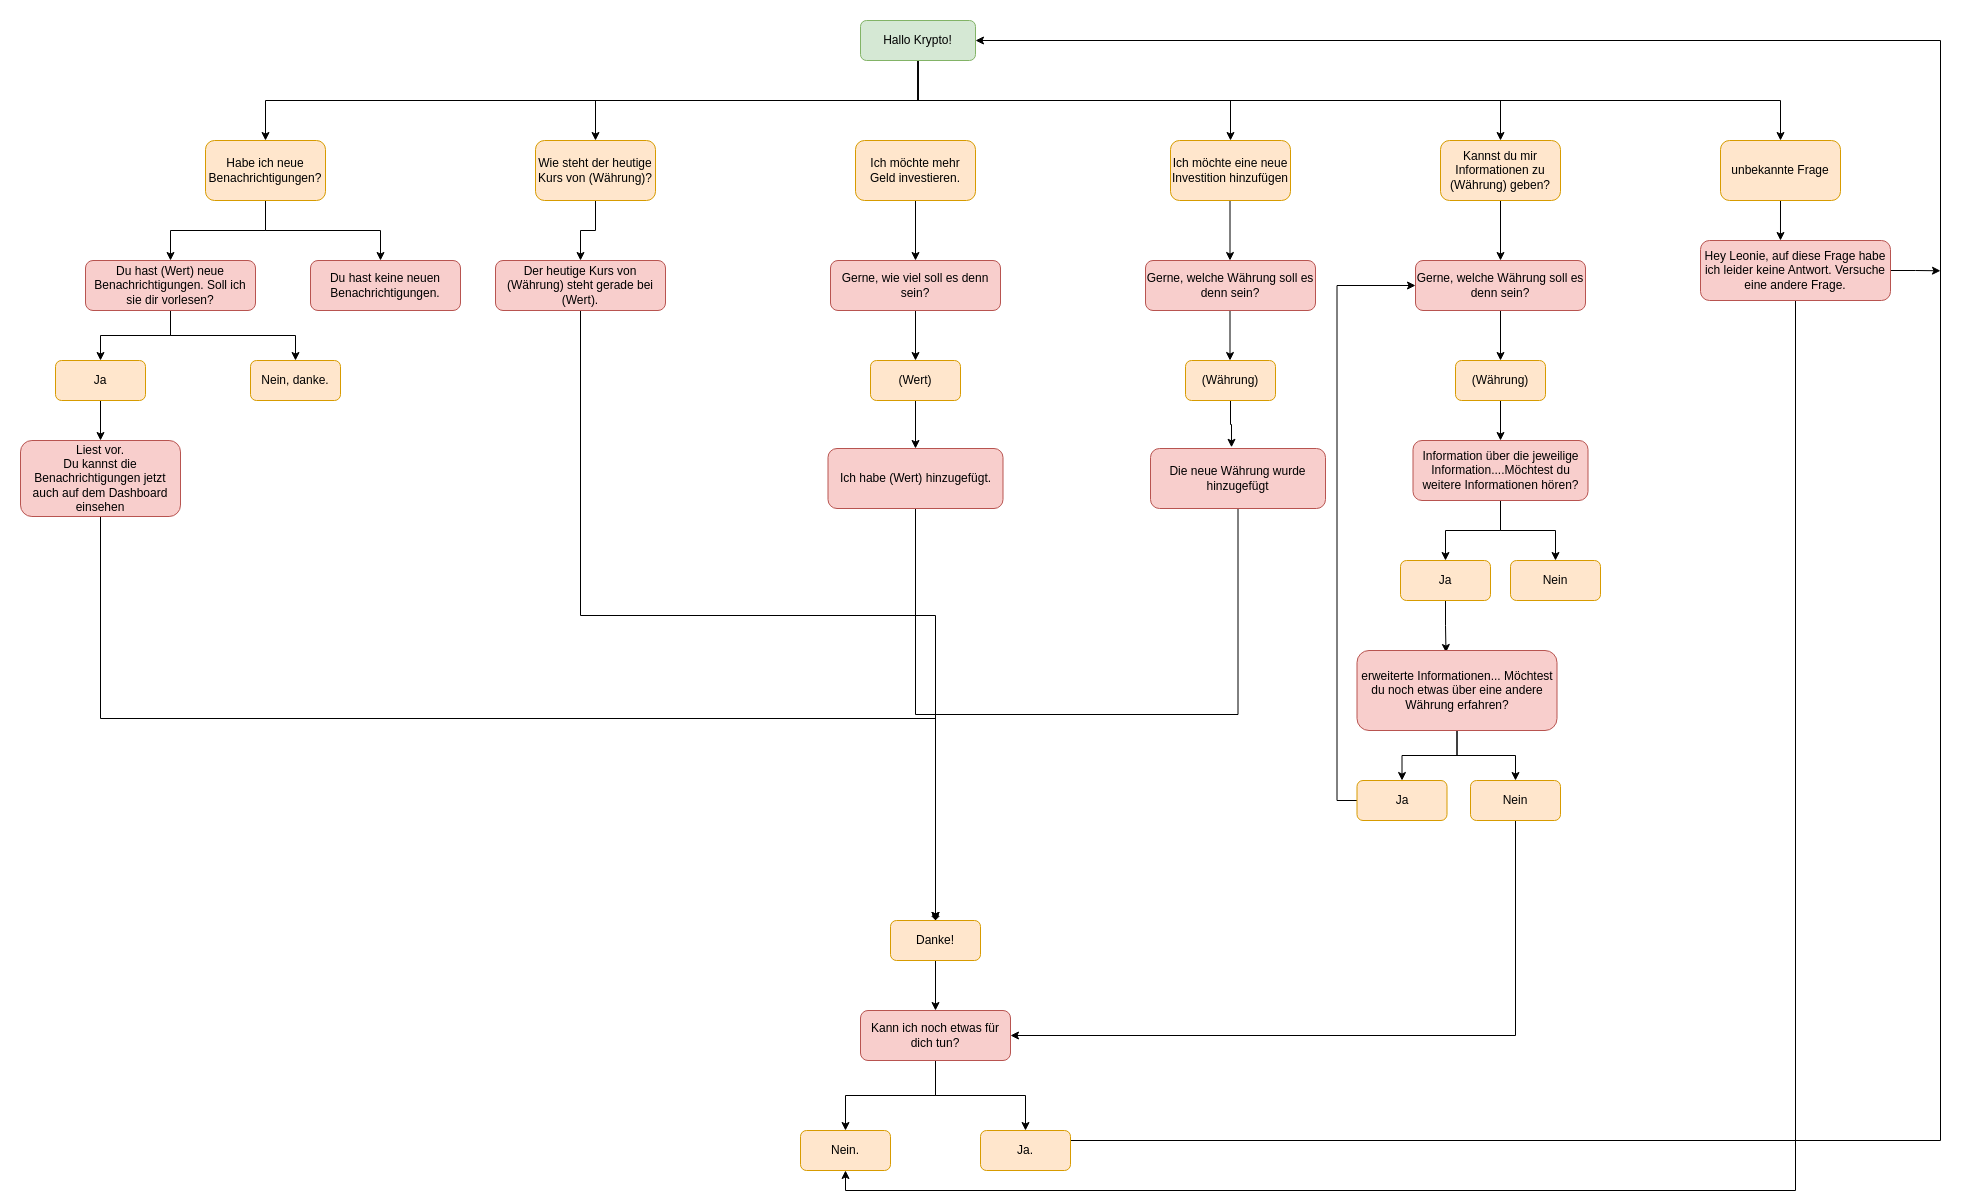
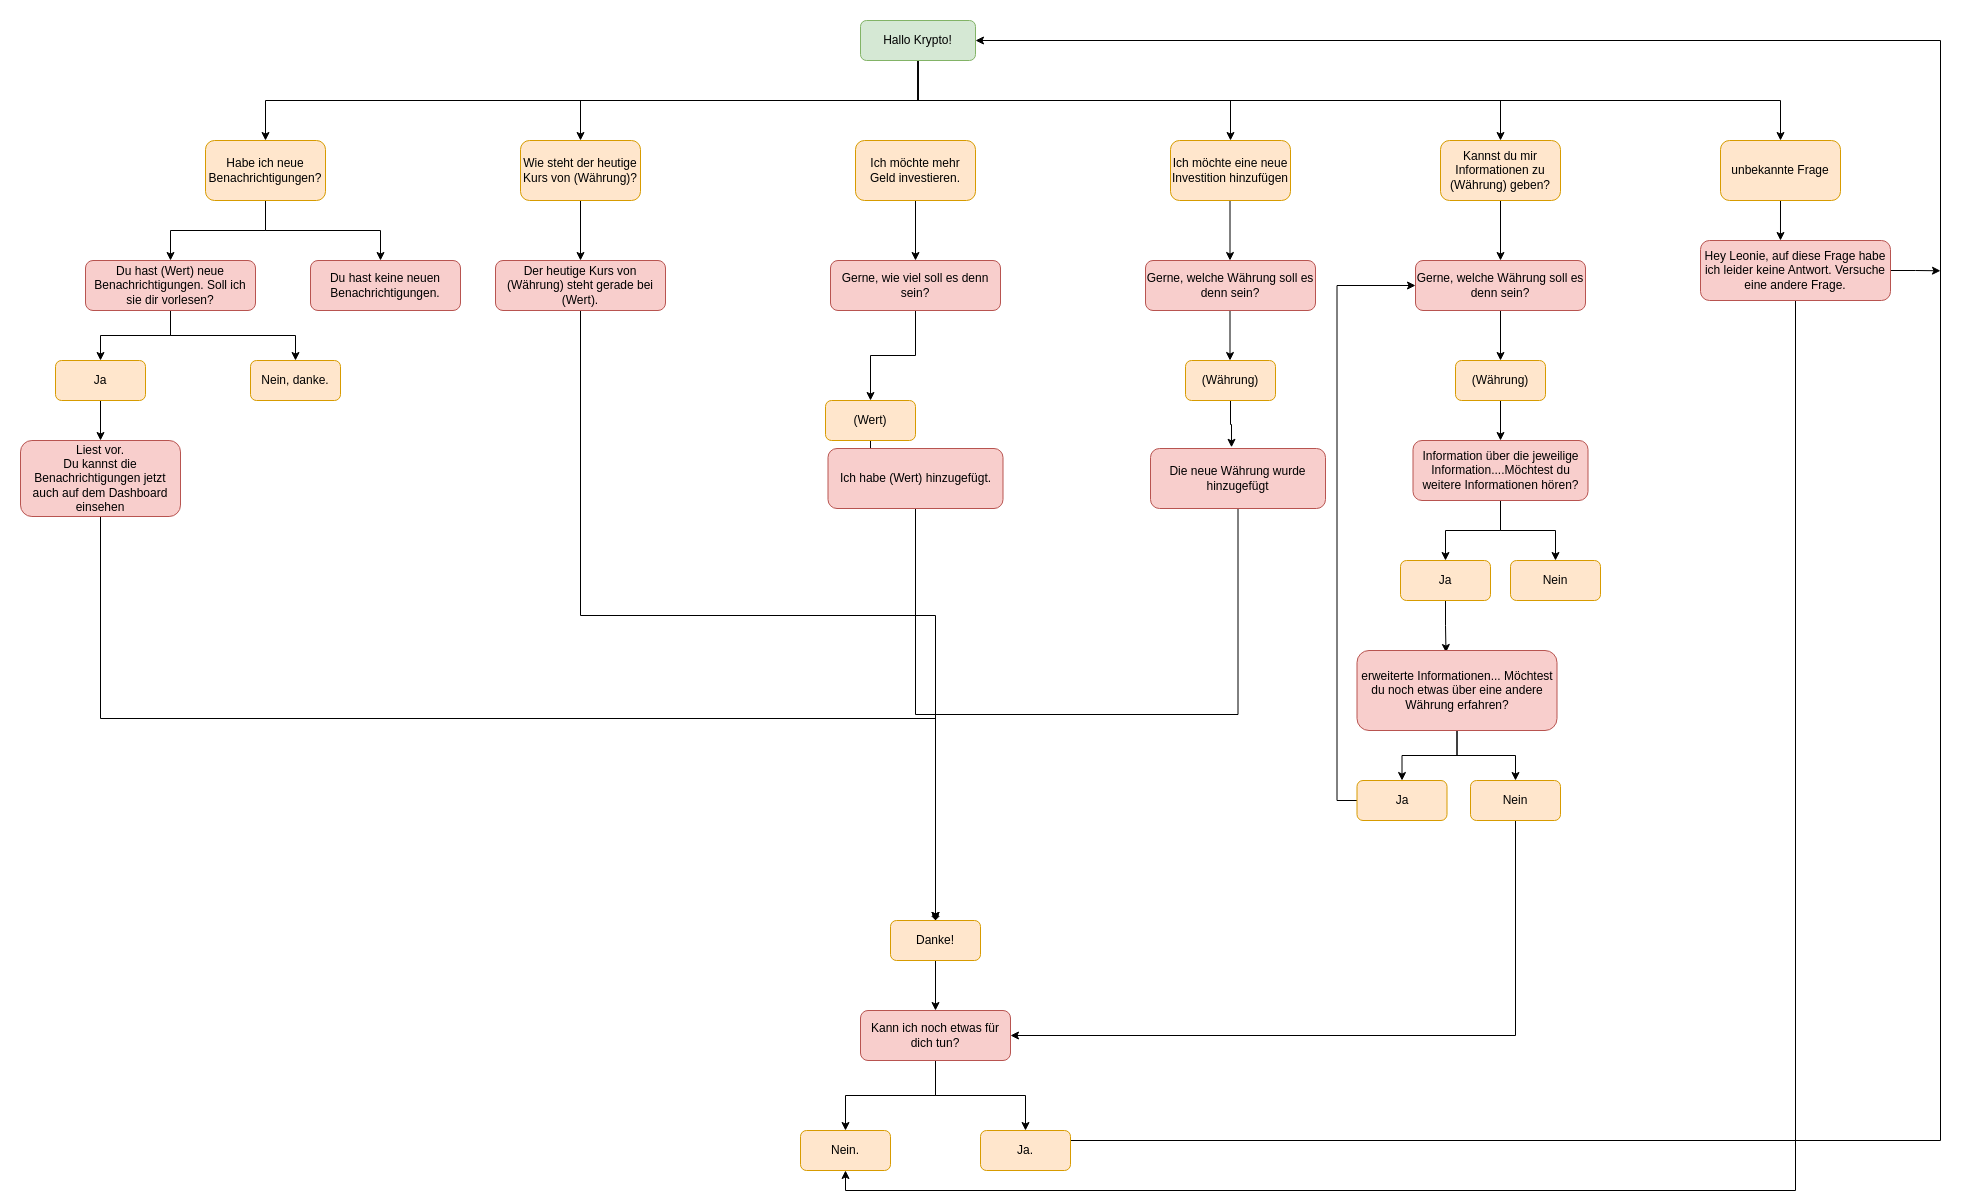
node "Wie steht der heutige Kurs von (Währung)?": moved (596, 171) -> (581, 171)
node "(Wert)": moved (916, 381) -> (871, 421)
